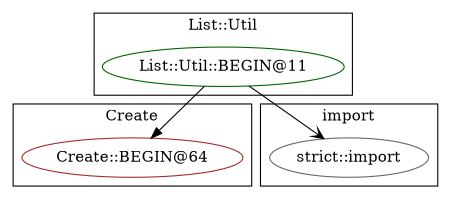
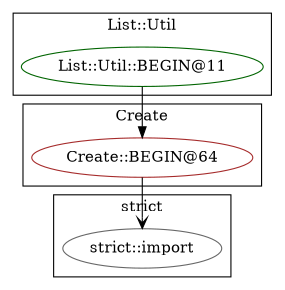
edge "List::Util::BEGIN@11" -> "strict::import": now "Create::BEGIN@64" -> "strict::import"
cluster "import": label "import" -> "strict"
